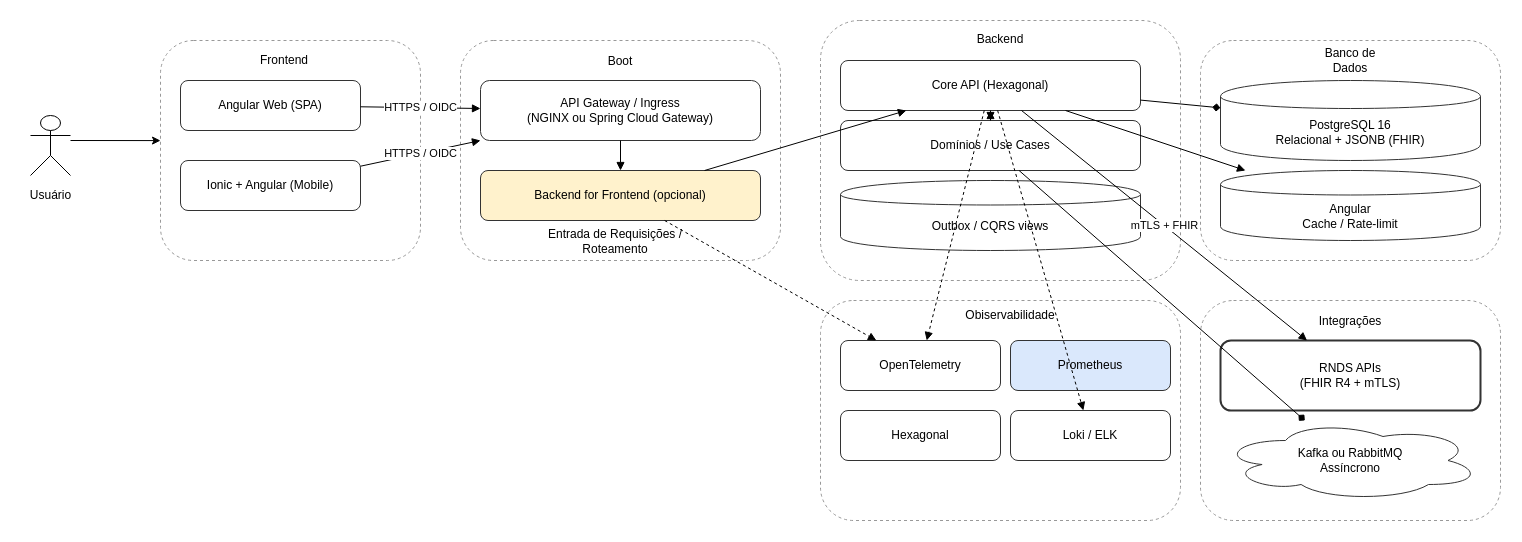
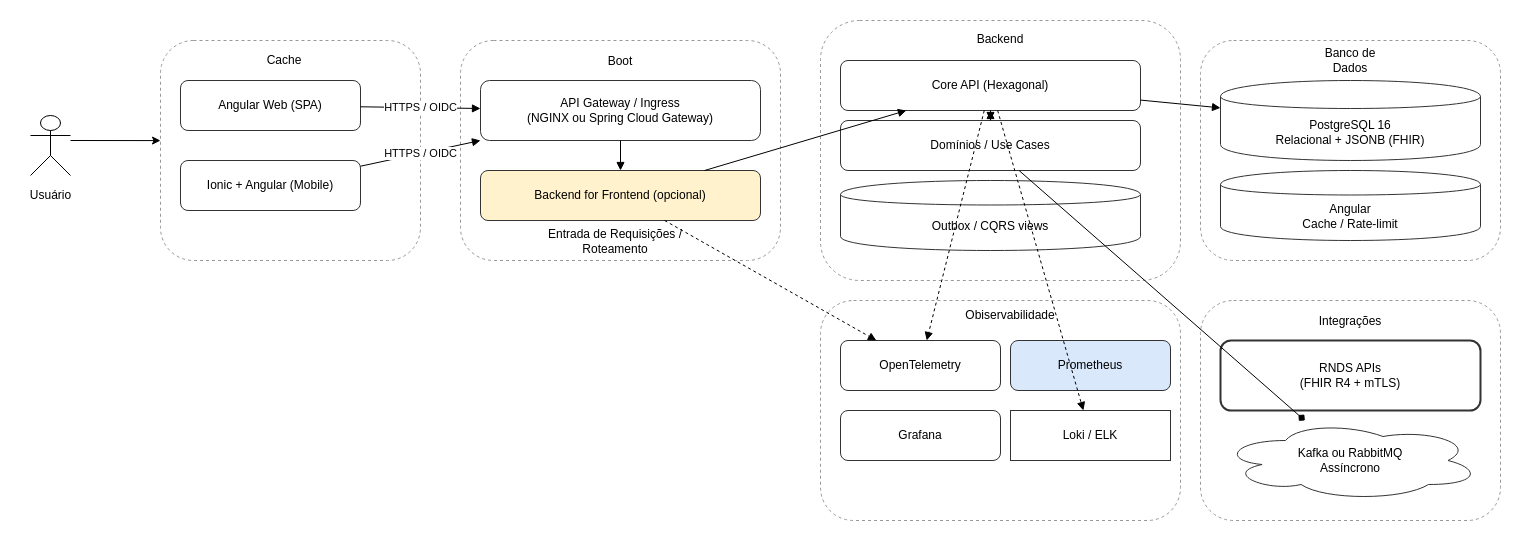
node "Frontend": label "Frontend" -> "Cache"
edge "Core API (Hexagonal)" -> "PostgreSQL 16 Relacional + JSONB (FHIR)": arrowhead diamond -> block
edge "Core API (Hexagonal)" -> "Angular Cache / Rate-limit": removed
edge "Core API (Hexagonal)" -> "RNDS APIs (FHIR R4 + mTLS)": removed, label "mTLS + FHIR"
node "Hexagonal": label "Hexagonal" -> "Grafana"
node "Loki / ELK": shape rounded rectangle -> rectangle
